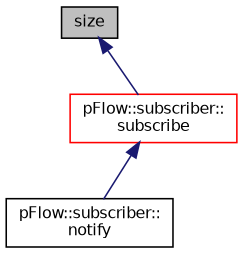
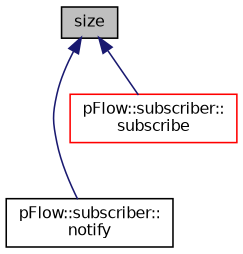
edge "pFlow::subscriber:: notify" -> "pFlow::subscriber:: subscribe": now "pFlow::subscriber:: notify" -> "size"
